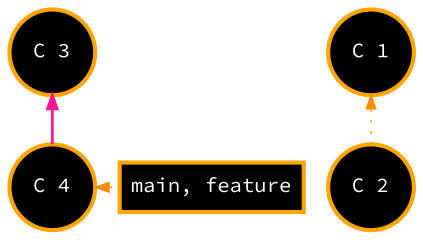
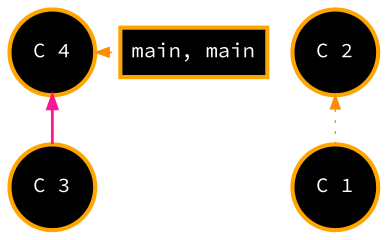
edge "C 4" -> "C 3": reversed
edge "C 2" -> "C 1": reversed
node "main, feature": label "main, feature" -> "main, main"
